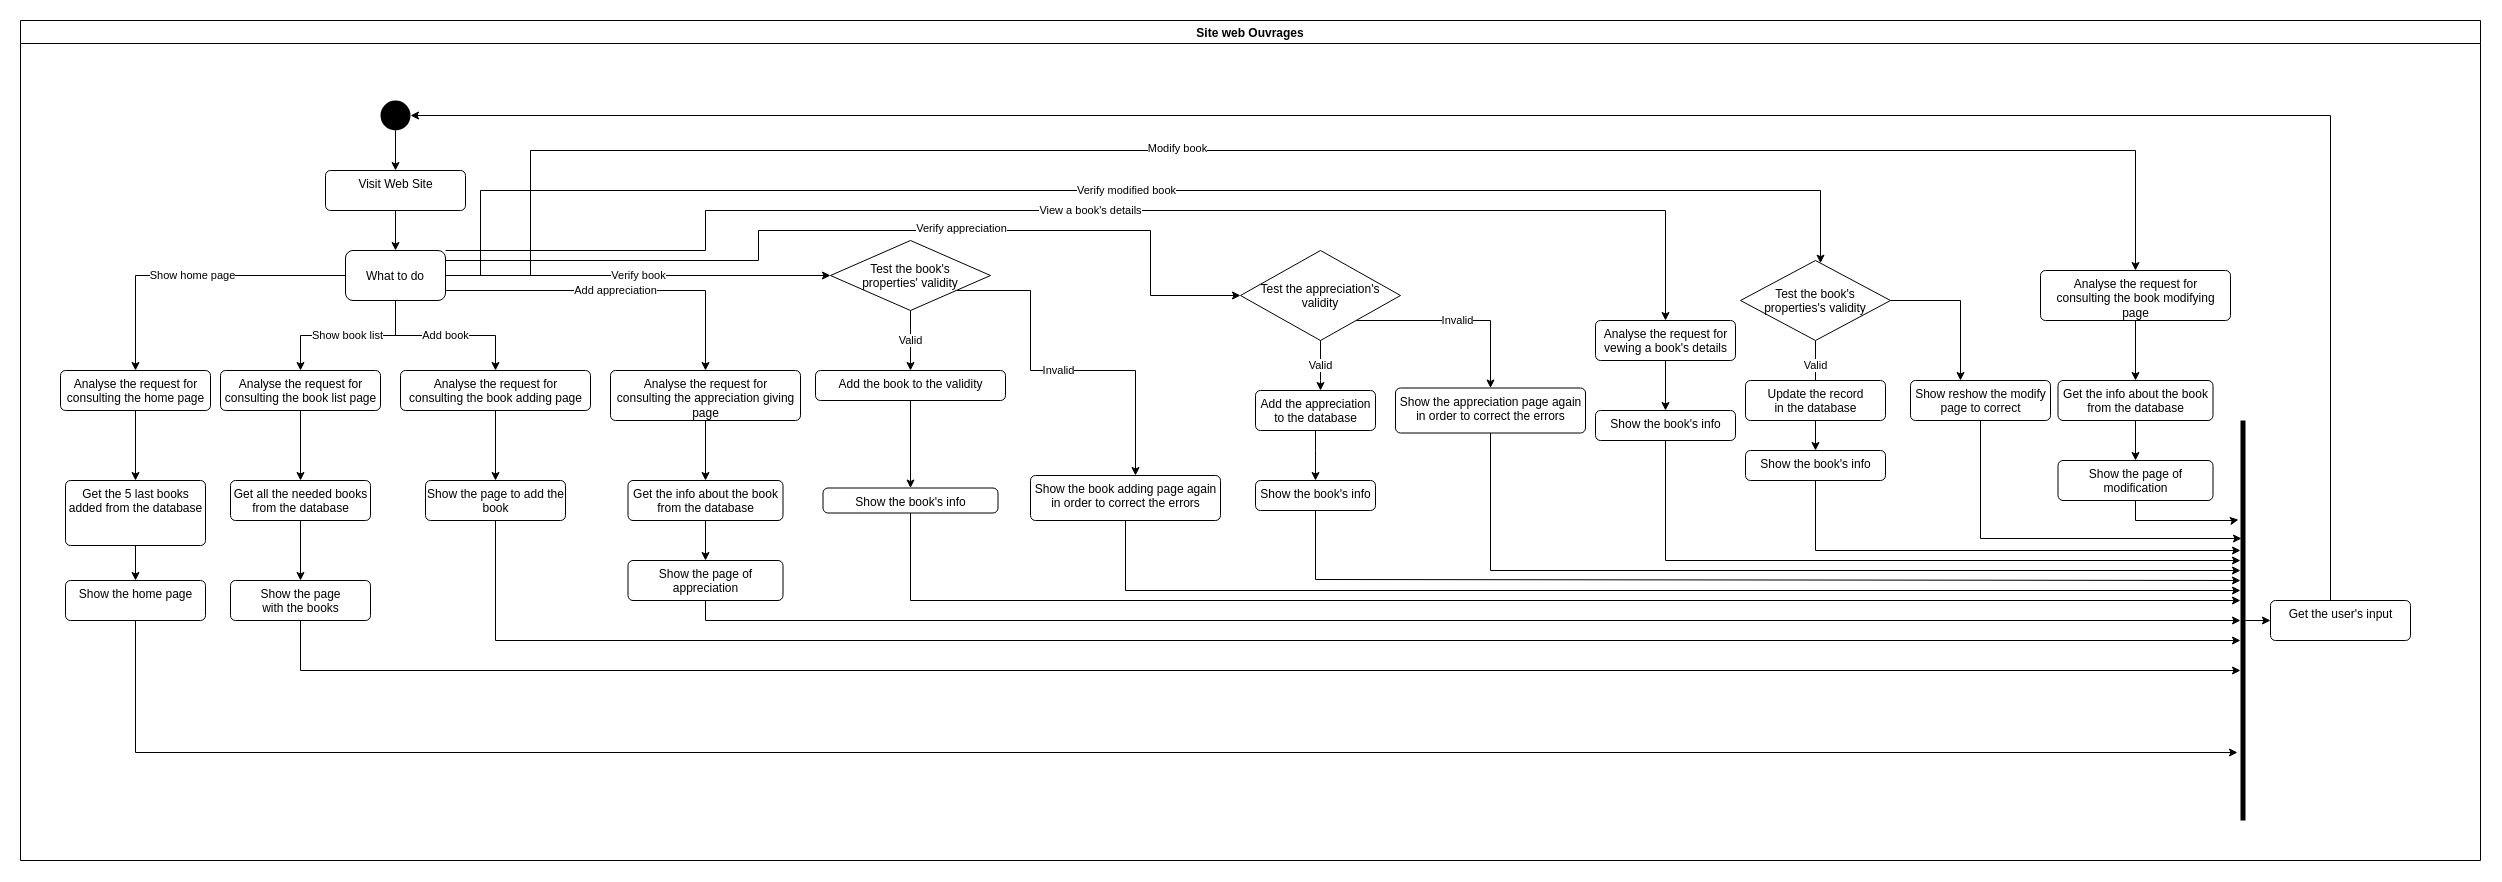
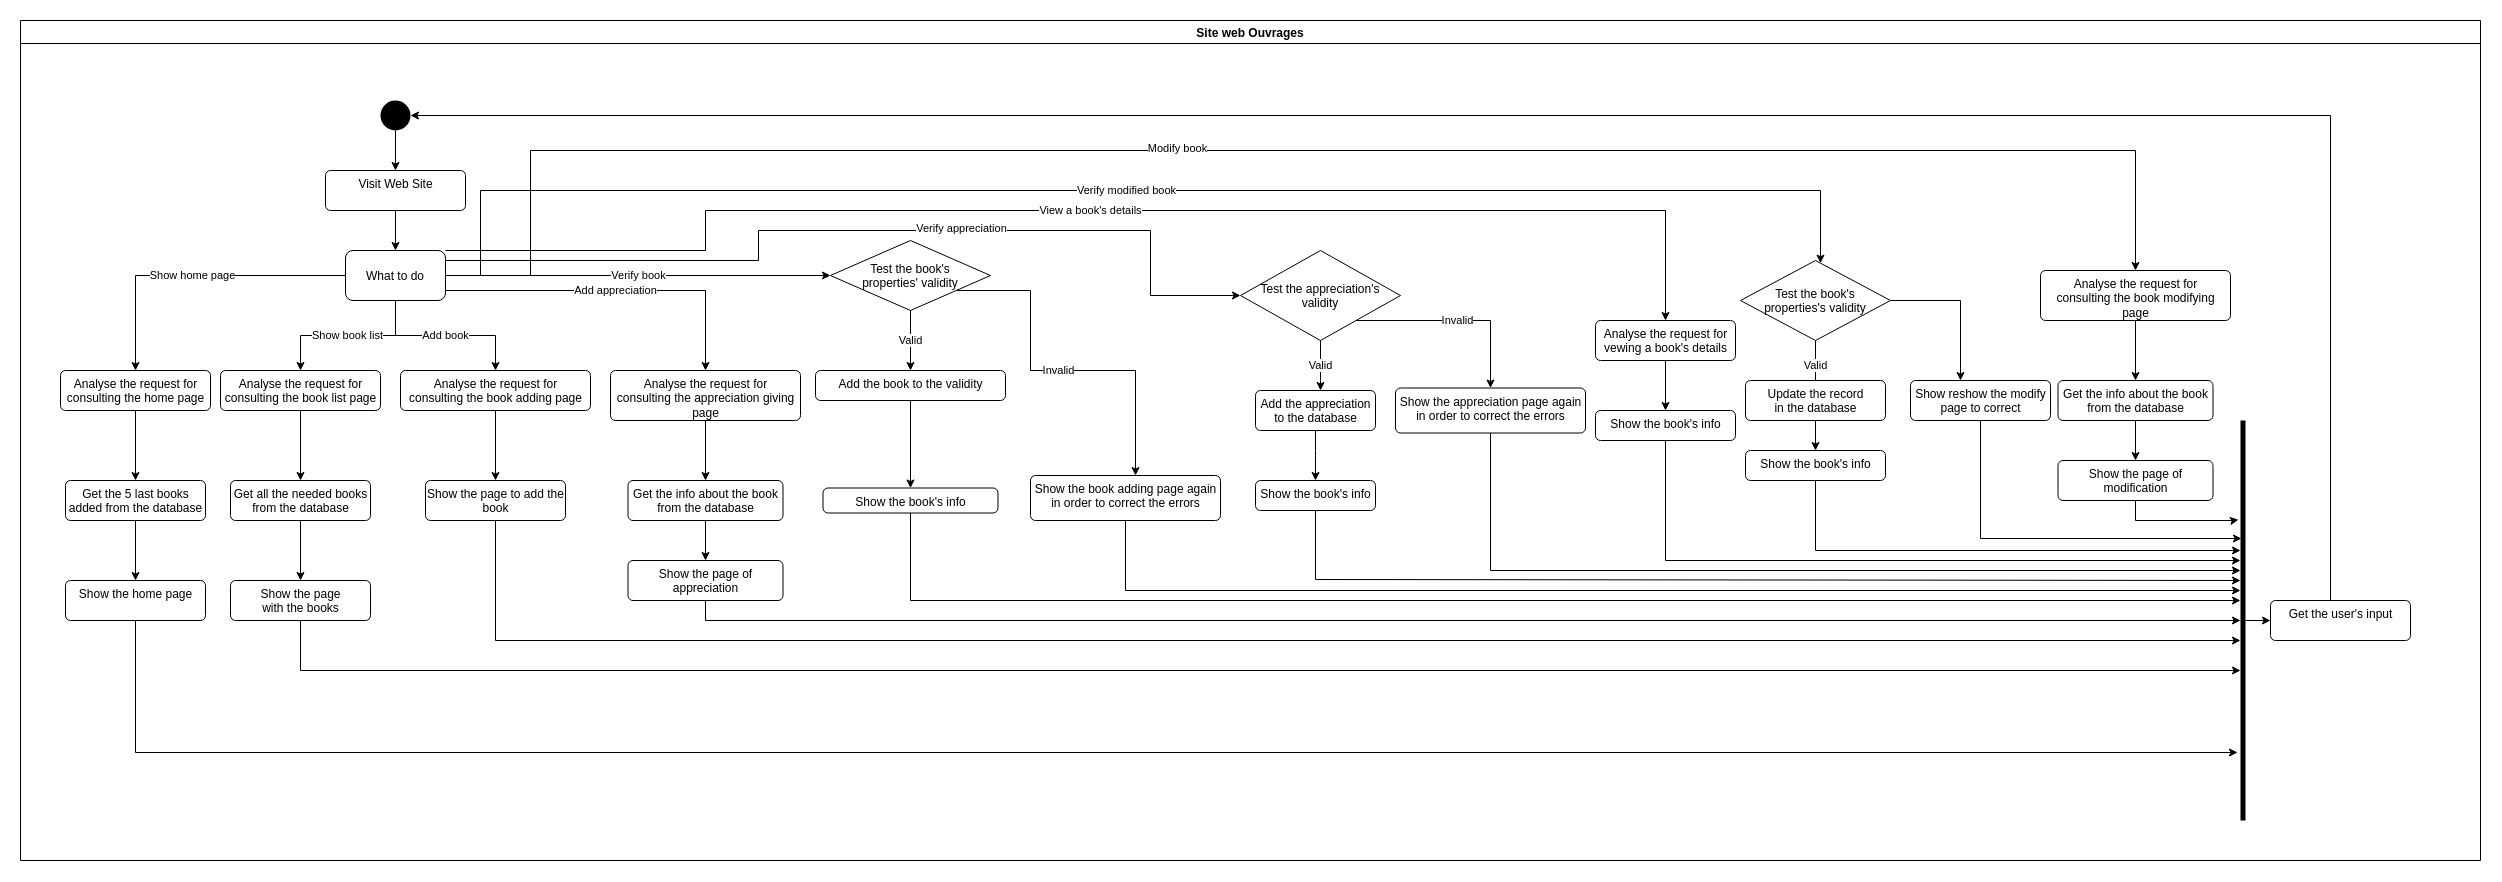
node "Get the 5 last books added from the database": size 140x65 -> 140x40
